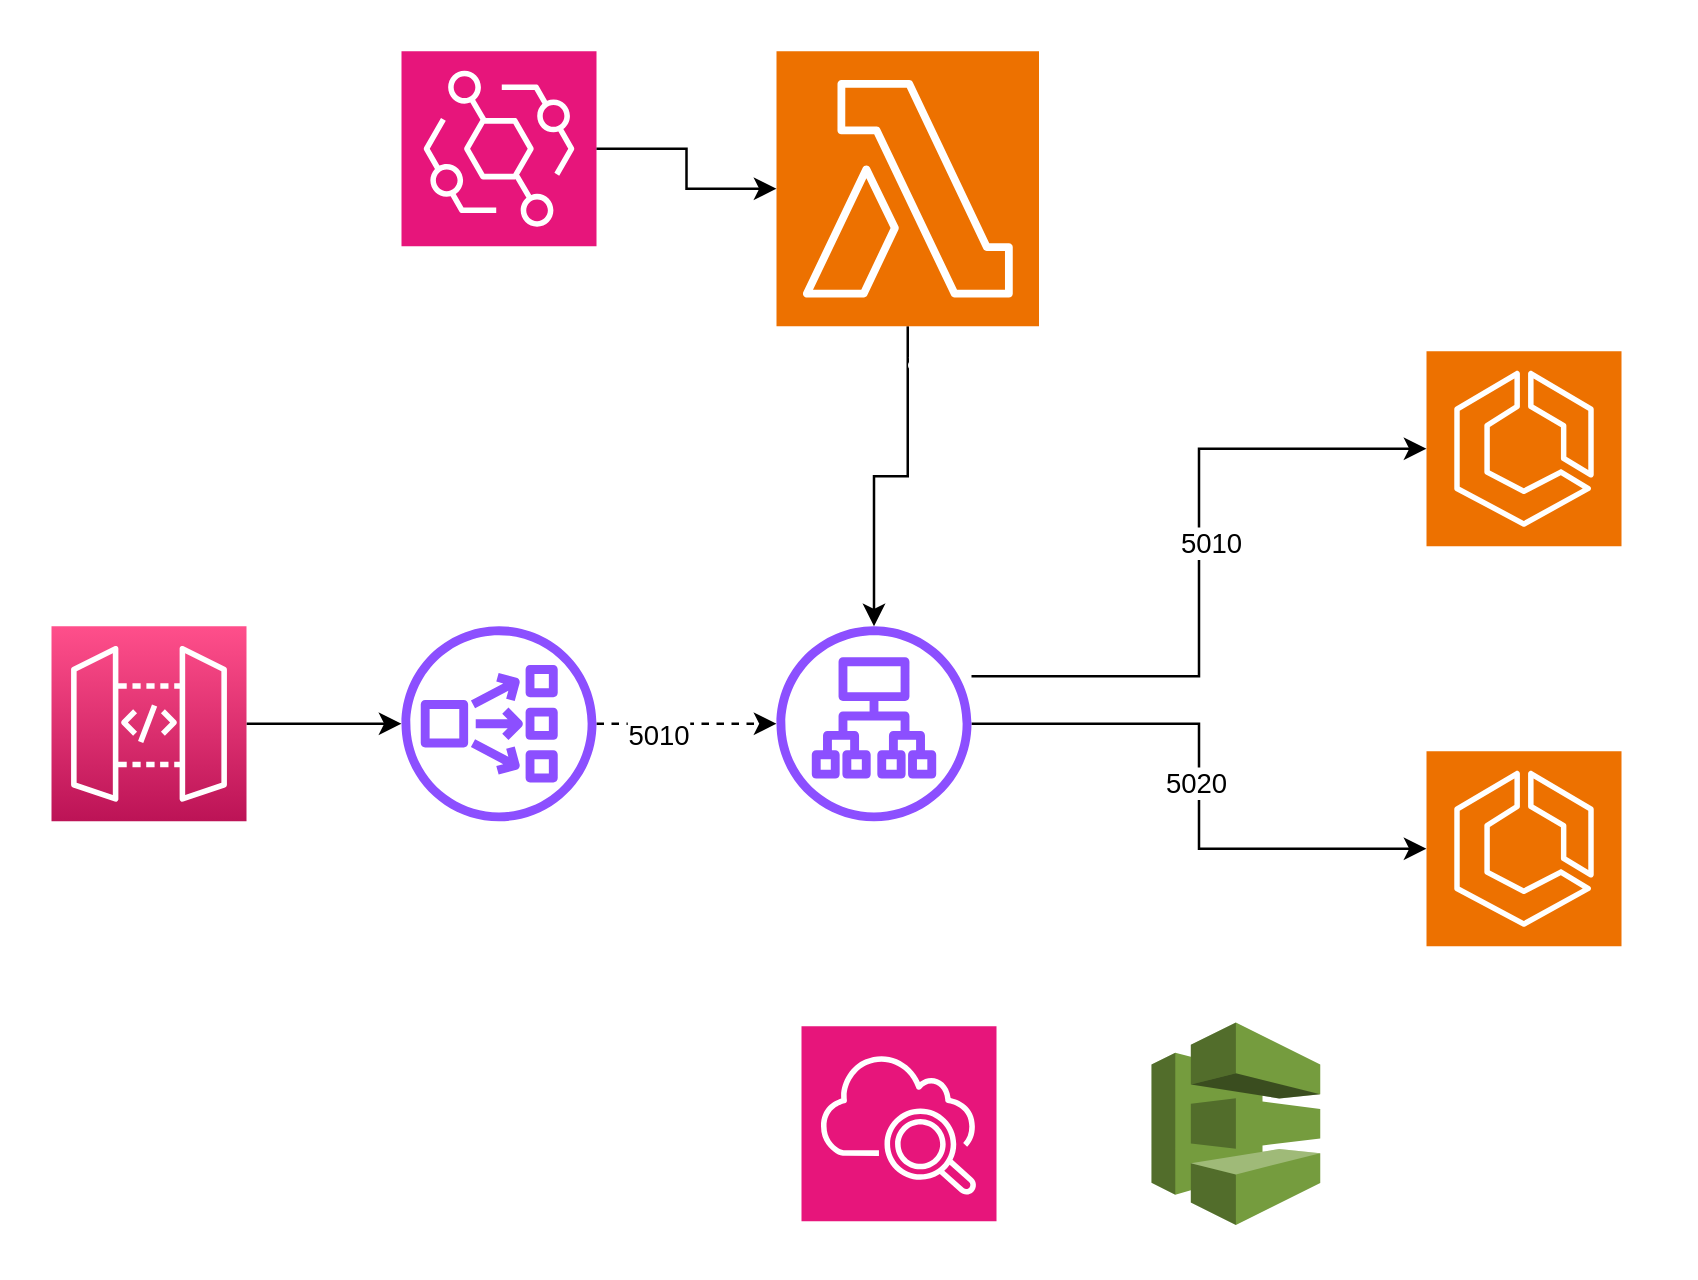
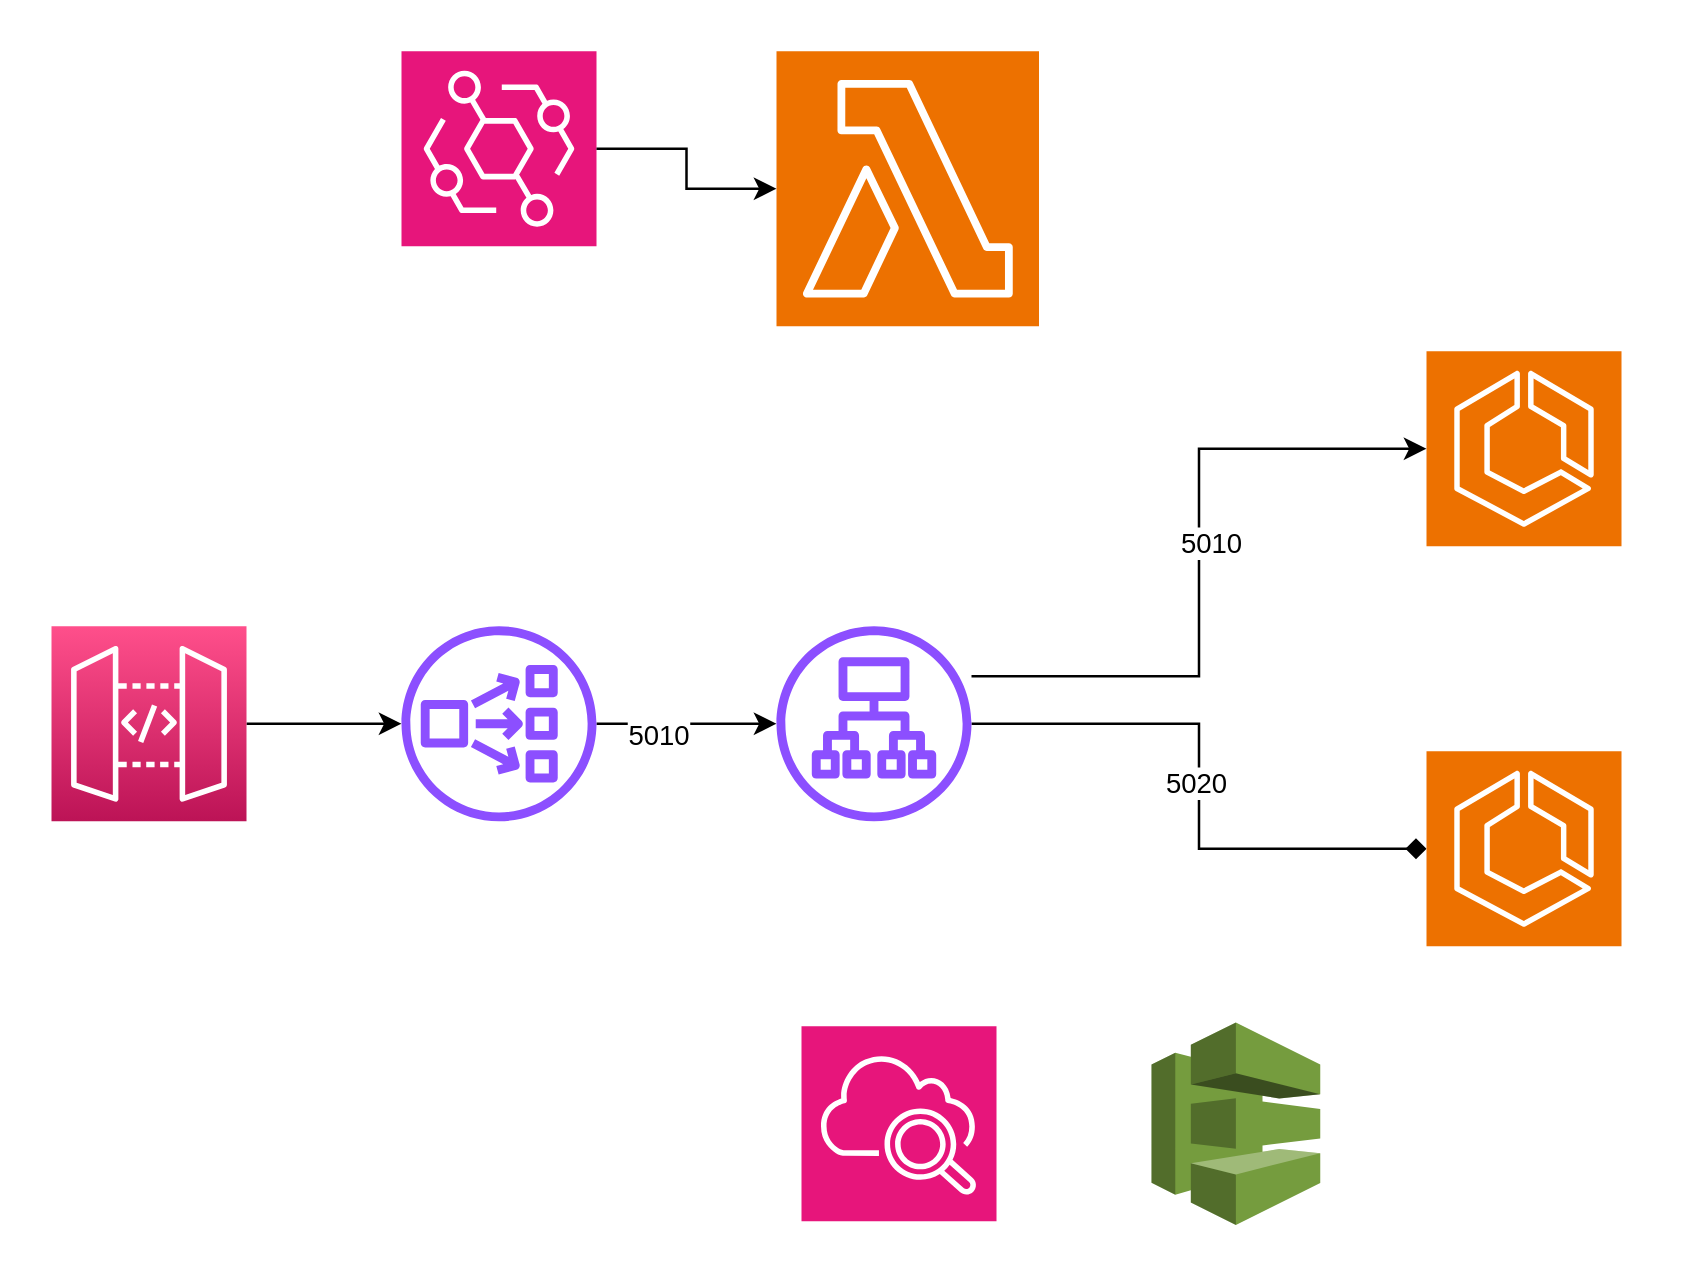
edge "Lambda Teste" -> "ALB": removed
edge "NLB" -> "ALB": style dashed -> solid
edge "ALB" -> "Teste Calculadora - green": arrowhead classic -> diamond
